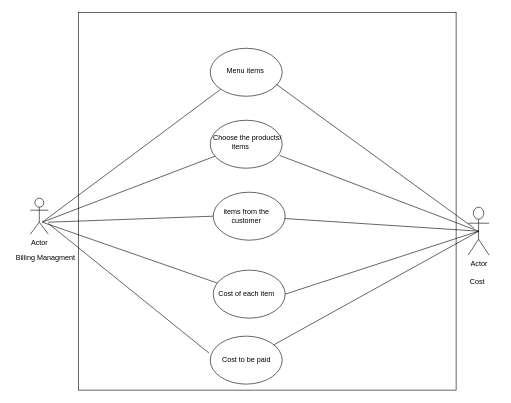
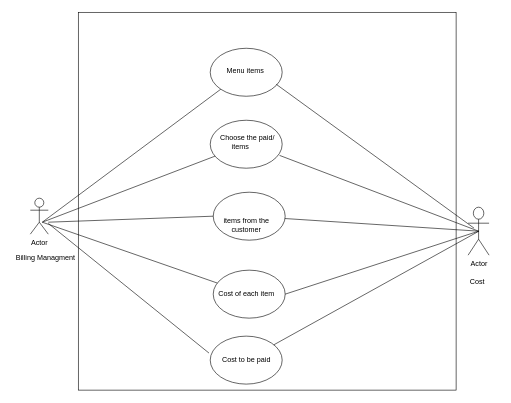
node "Choose the products/ items": label "Choose the products/ items" -> "Choose the paid/ items"
node "items from the customer": moved (246, 216) -> (246, 225)
